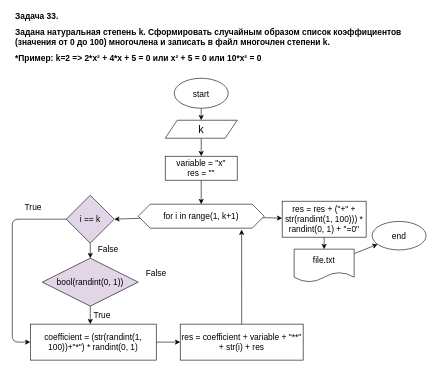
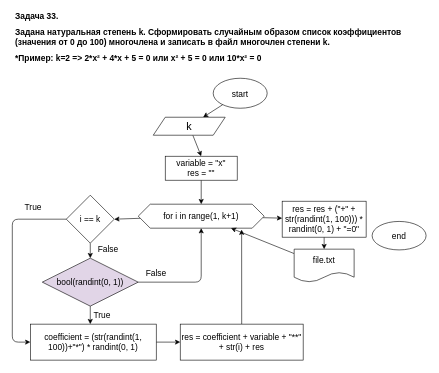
node "start": moved (201, 93) -> (240, 93)
node "k": moved (201, 129) -> (189, 126)
node "i == k": fillcolor #e1d5e7 -> #ffffff
edge "file.txt" -> "end": now "file.txt" -> "for i in range(1, k+1)"
edge "bool(randint(0, 1))" -> "for i in range(1, k+1)": added
